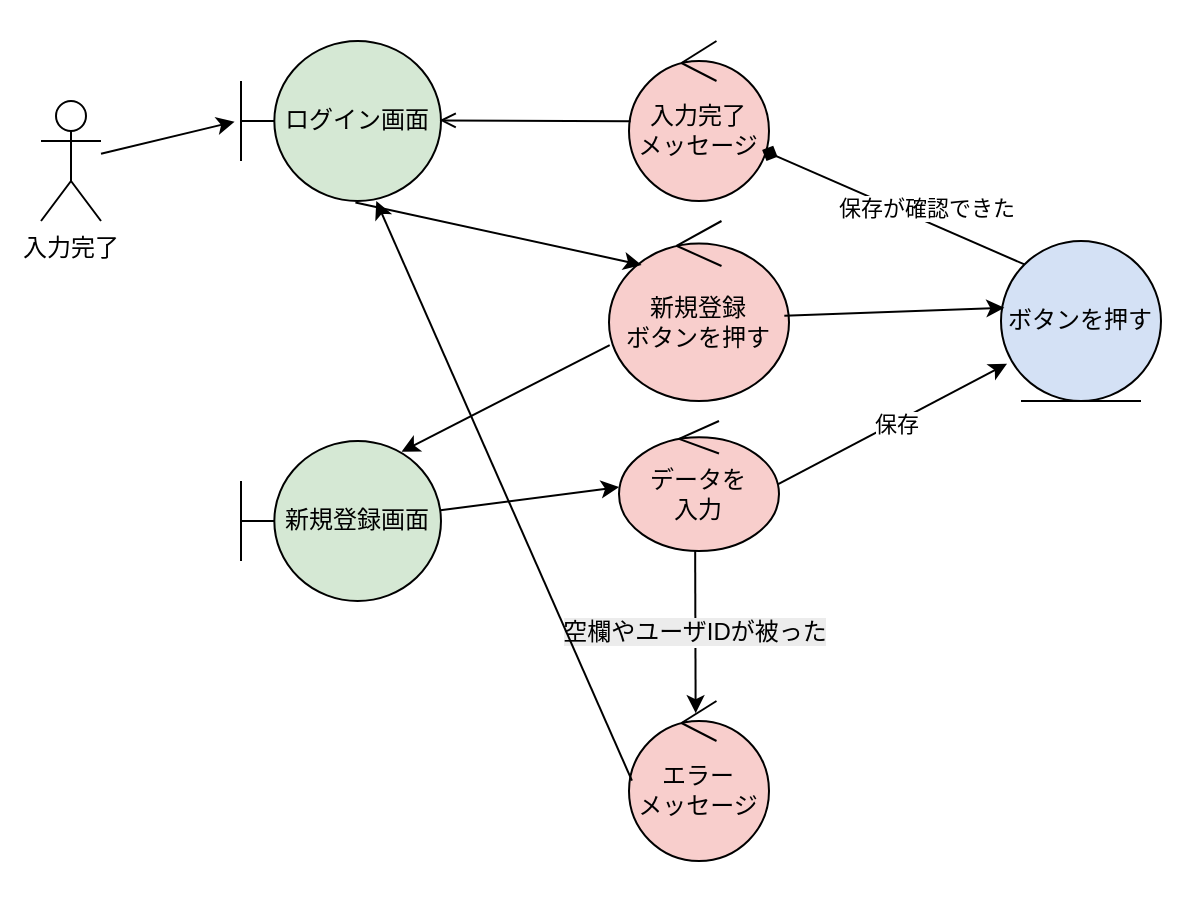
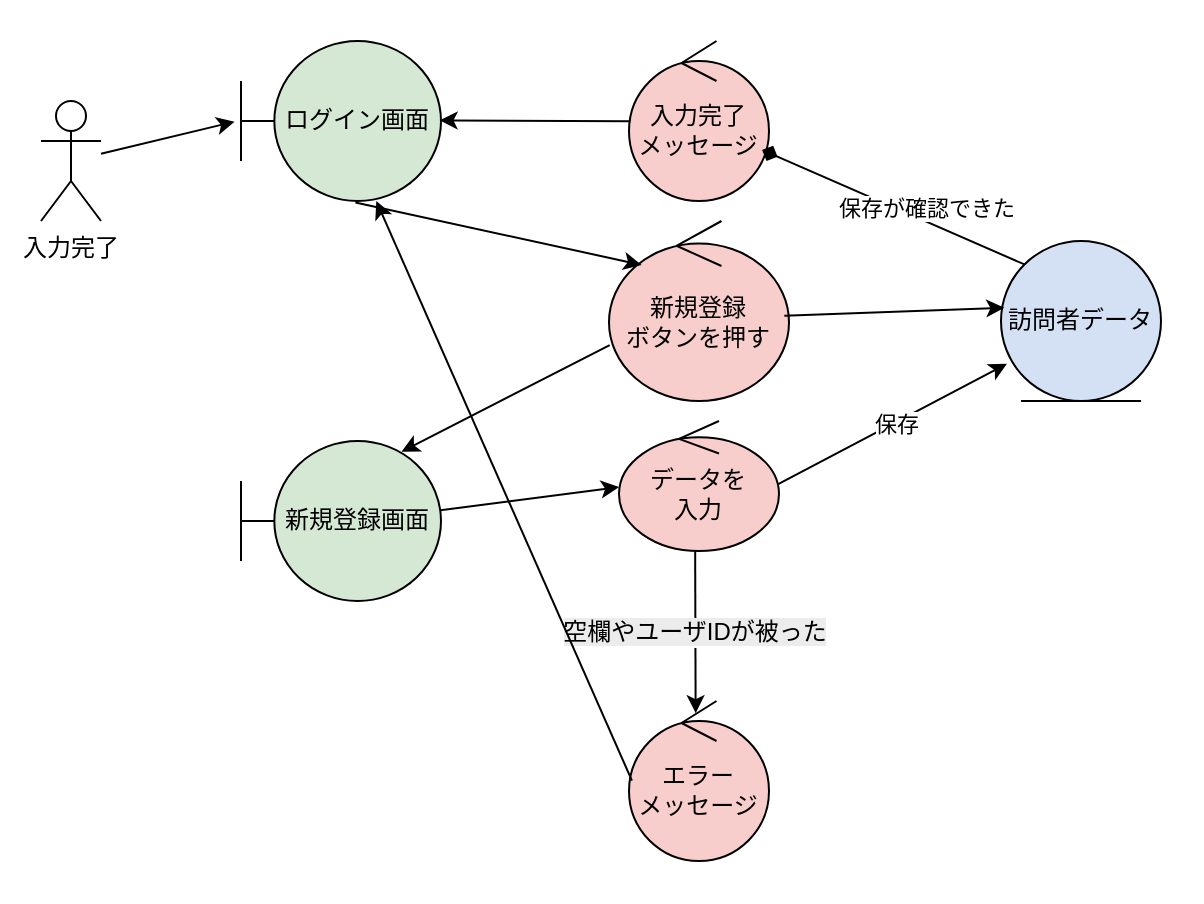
edge "入力完了 メッセージ" -> "ログイン画面": arrowhead open -> classic
node "ボタンを押す": label "ボタンを押す" -> "訪問者データ"
